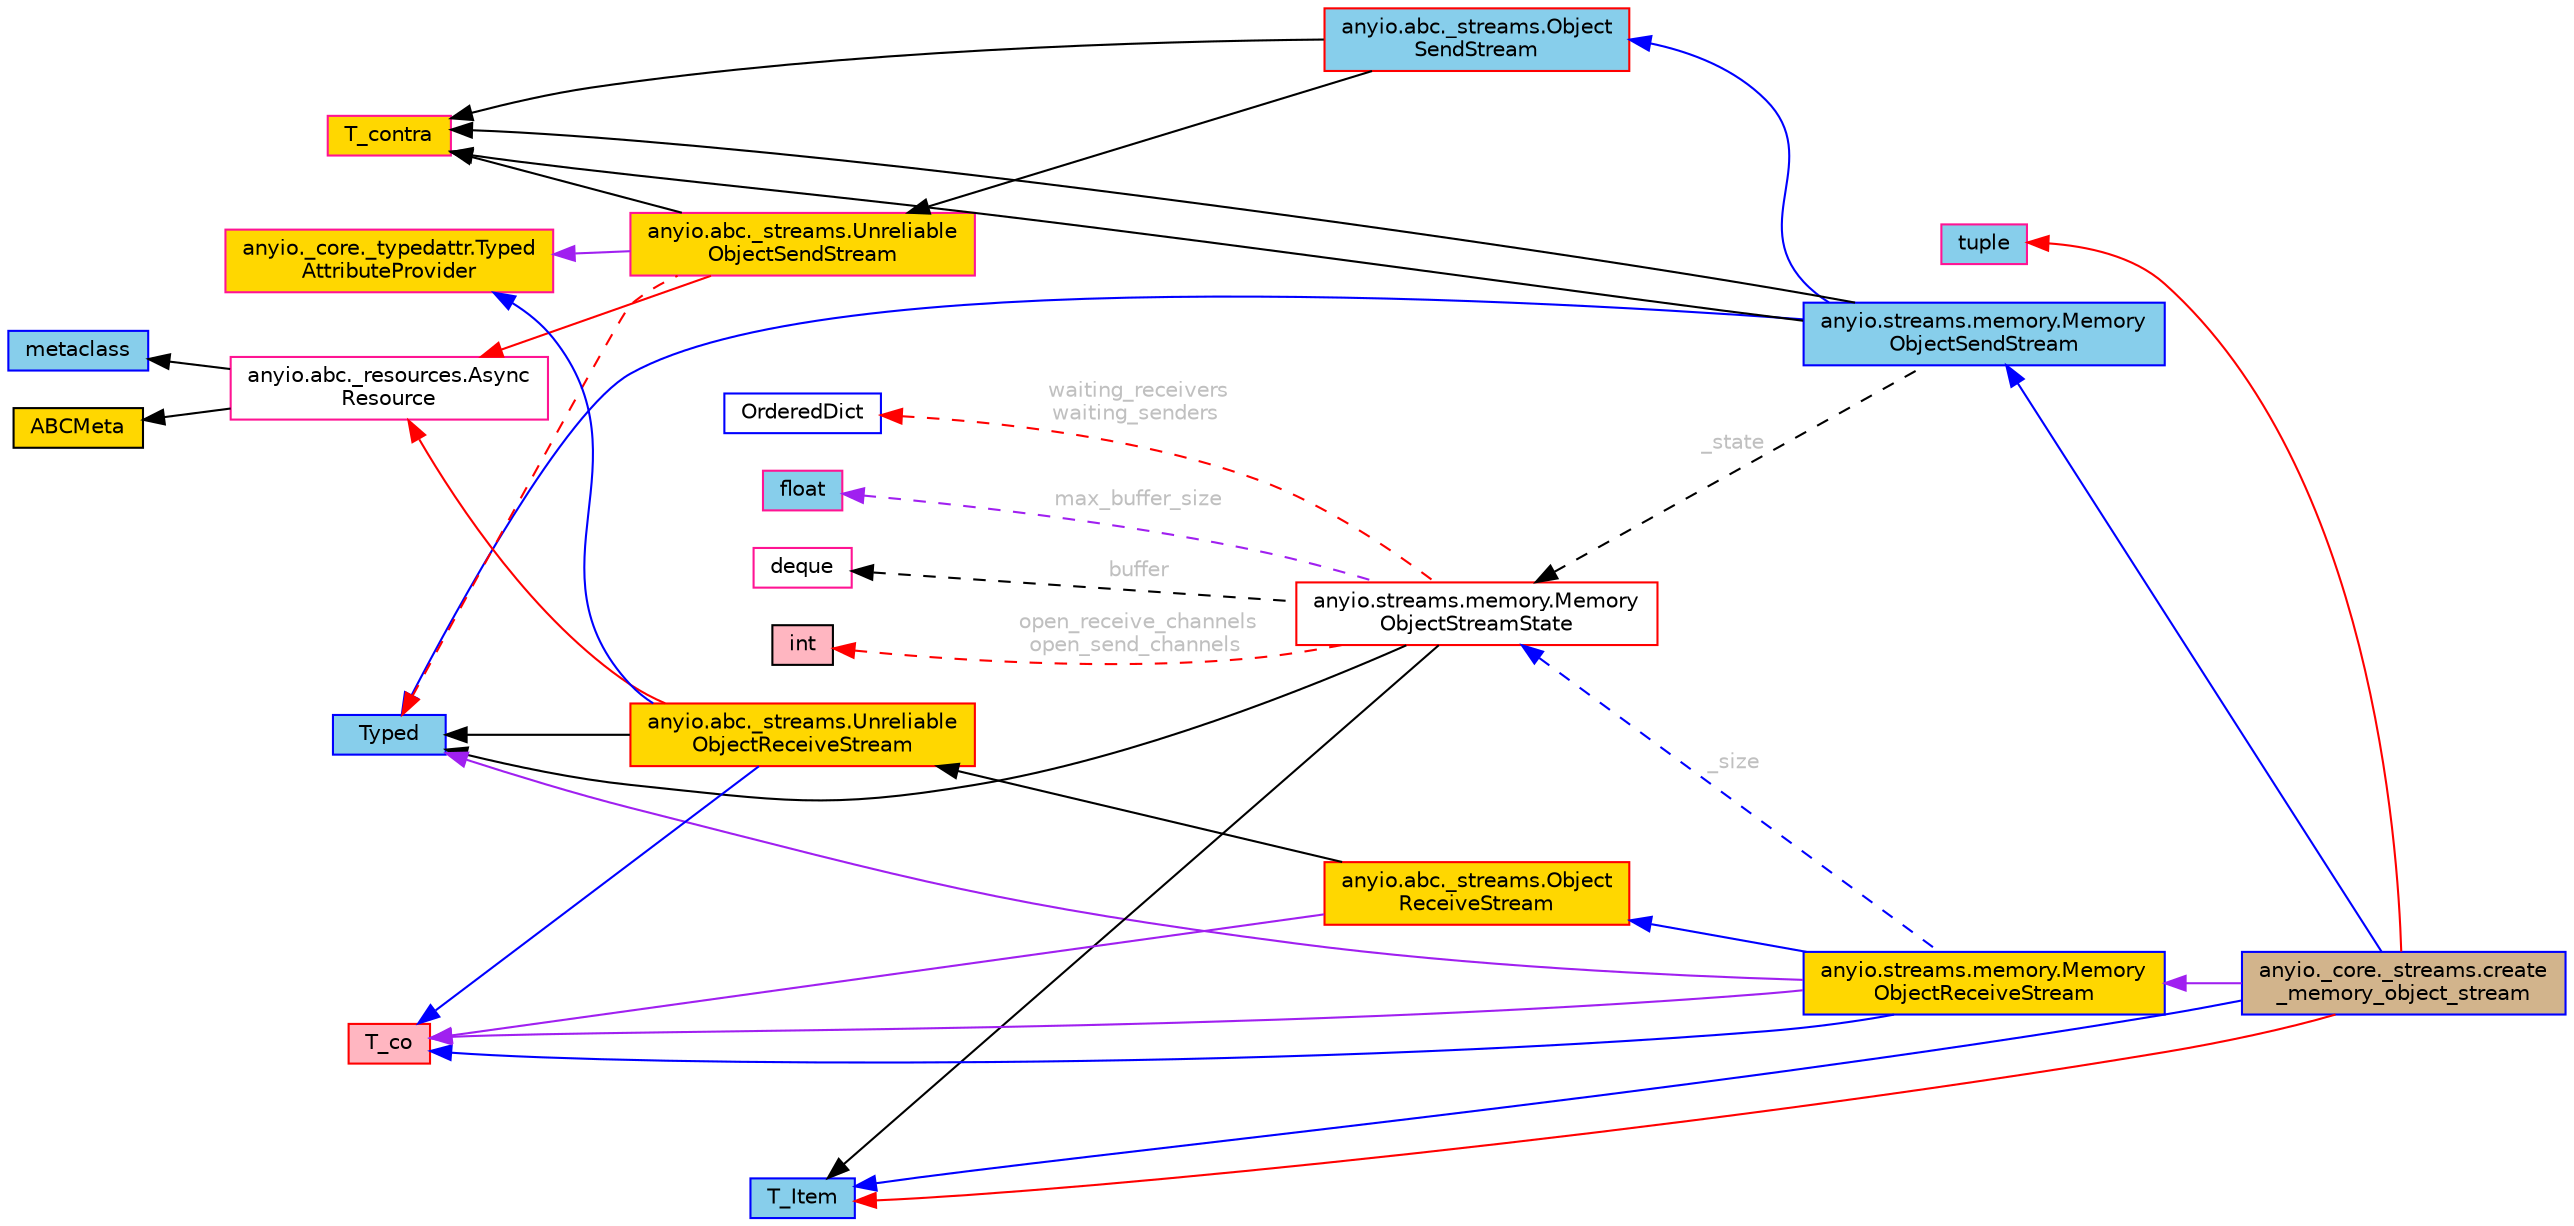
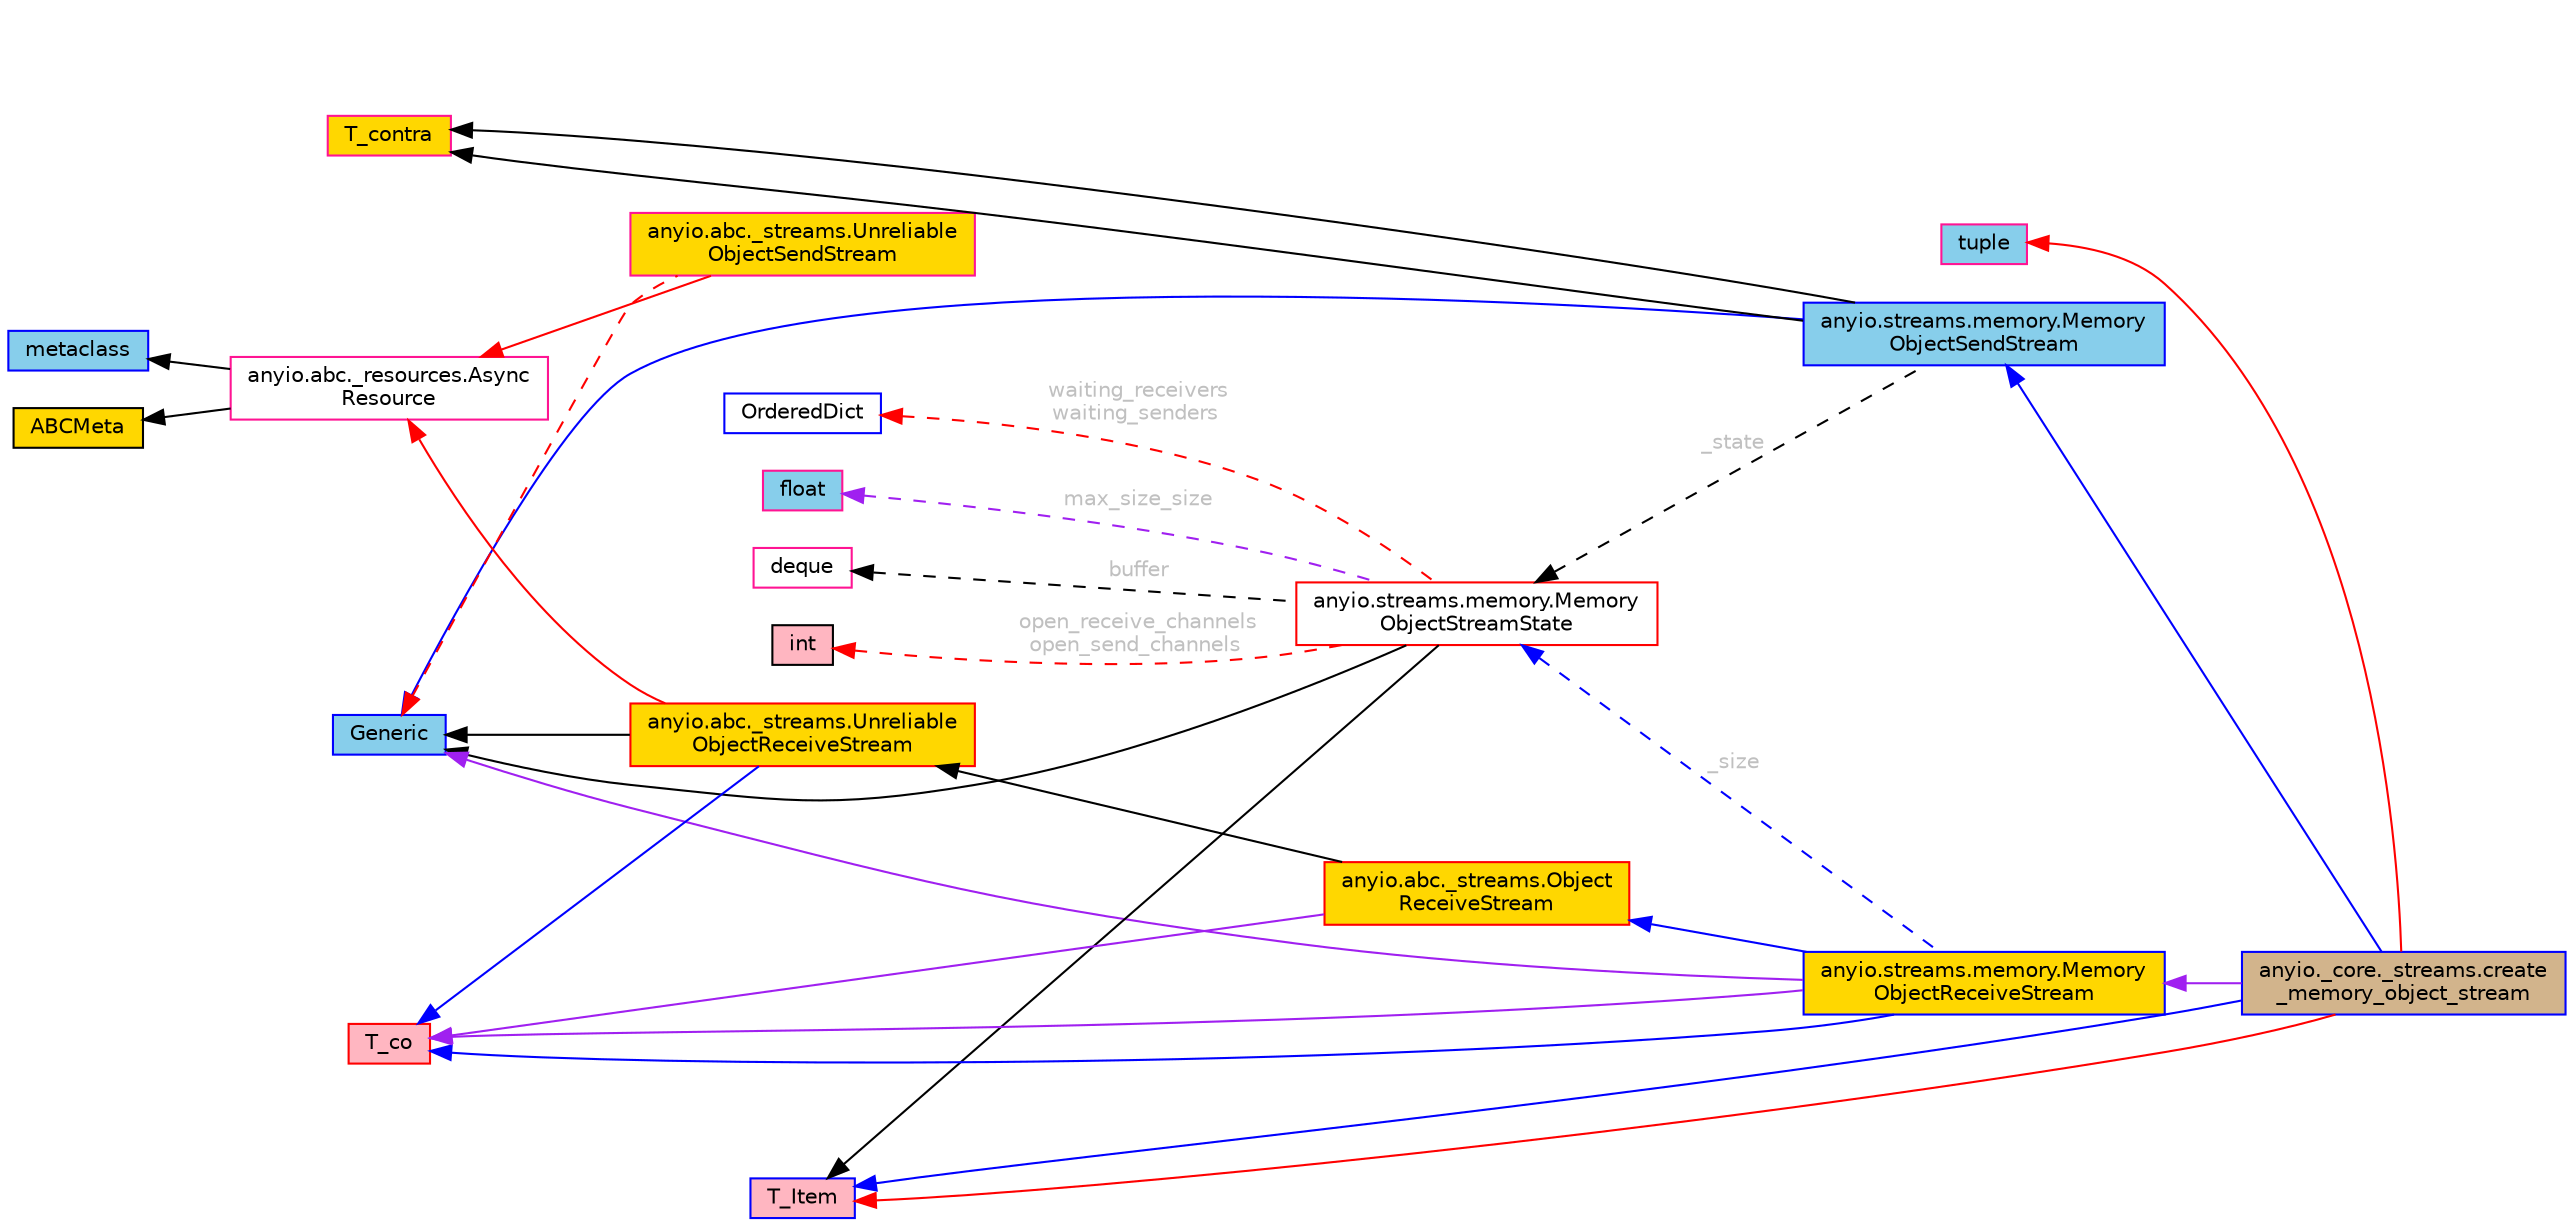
node "anyio.abc._streams.Object SendStream": removed
edge "anyio.abc._streams.Unreliable ObjectSendStream" -> "T_contra": removed
node "anyio._core._typedattr.Typed AttributeProvider": removed
edge "anyio.streams.memory.Memory ObjectStreamState" -> "float": label " max_buffer_size" -> " max_size_size"
node "Typed": label "Typed" -> "Generic"
node "T_Item": fillcolor skyblue -> lightpink
